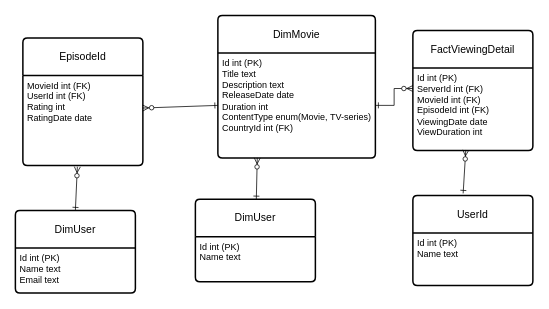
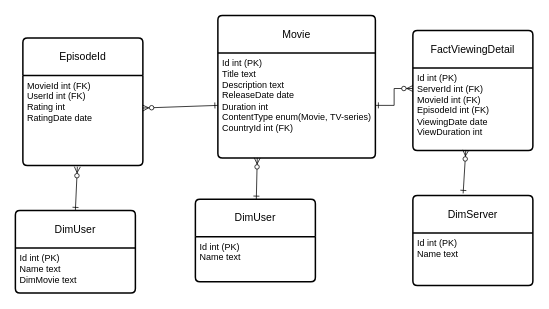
node "DimMovie": label "DimMovie" -> "Movie"
node "UserId": label "UserId" -> "DimServer"
node "Id int (PK) Name text Email text": label "Id int (PK) Name text Email text" -> "Id int (PK) Name text DimMovie text"
